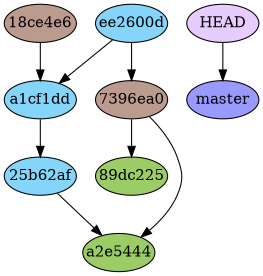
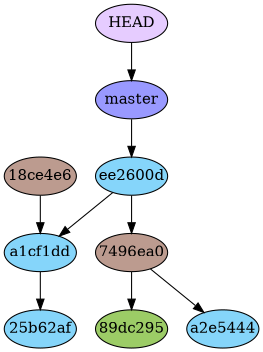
node "7396ea0": label "7396ea0" -> "7496ea0"
edge "master" -> "ee2600d": added
node "89dc225": label "89dc225" -> "89dc295"
edge "25b62af" -> "a2e5444": removed
node "a2e5444": fillcolor #9ccc66 -> #85d5fa
